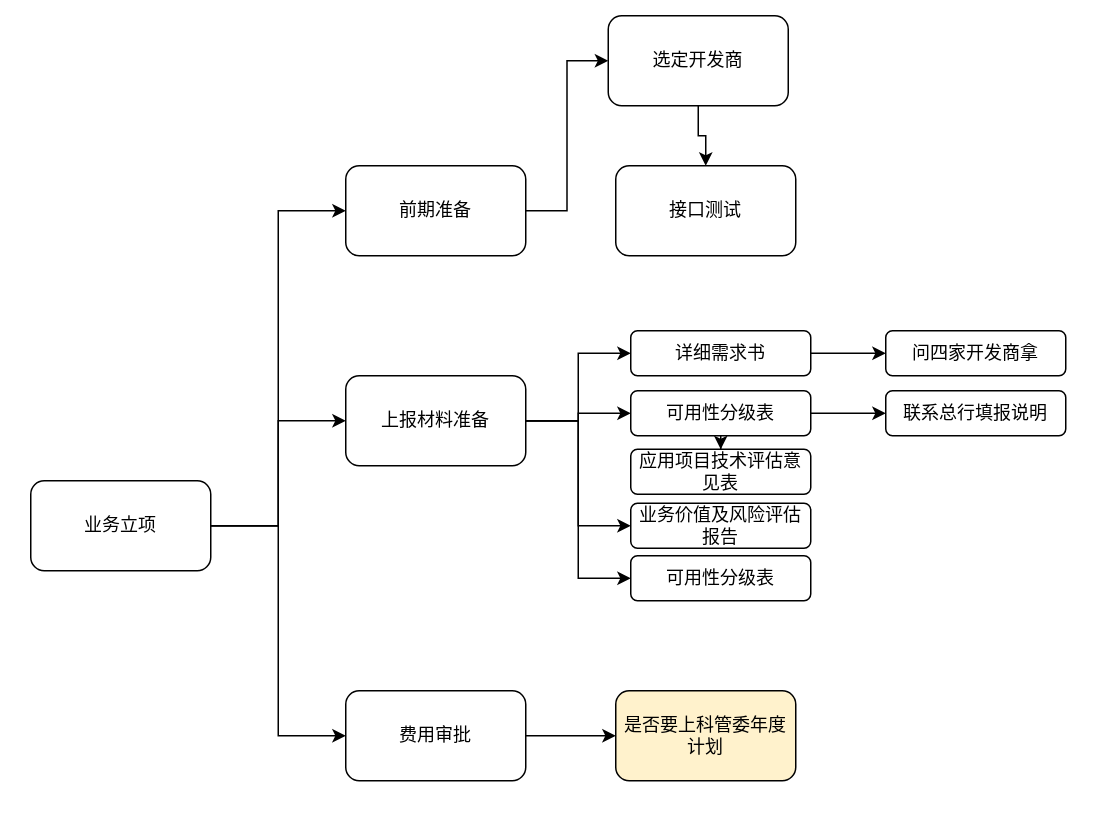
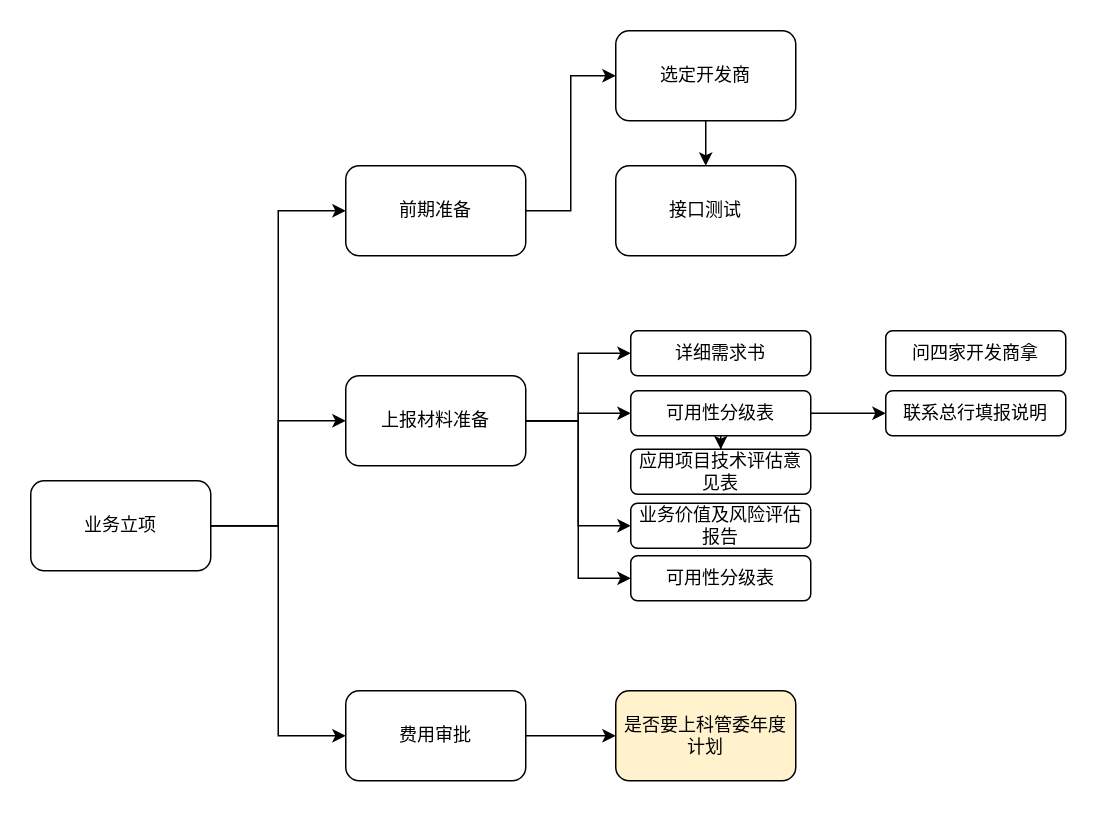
node "选定开发商": moved (698, 61) -> (706, 76)
edge "详细需求书" -> "问四家开发商拿": removed
